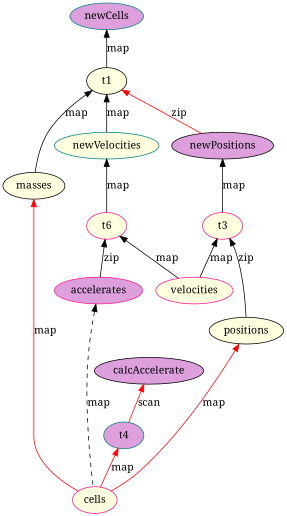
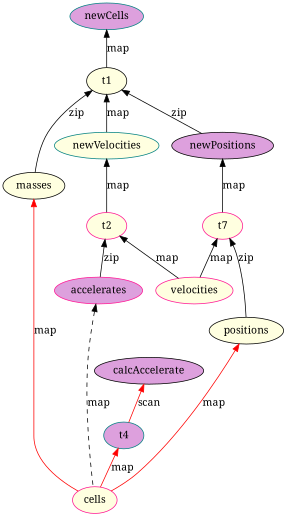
edge "masses" -> "t1": label "map" -> "zip"
edge "newPositions" -> "t1": color red -> black
node "t6": label "t6" -> "t2"
node "t3": label "t3" -> "t7"
